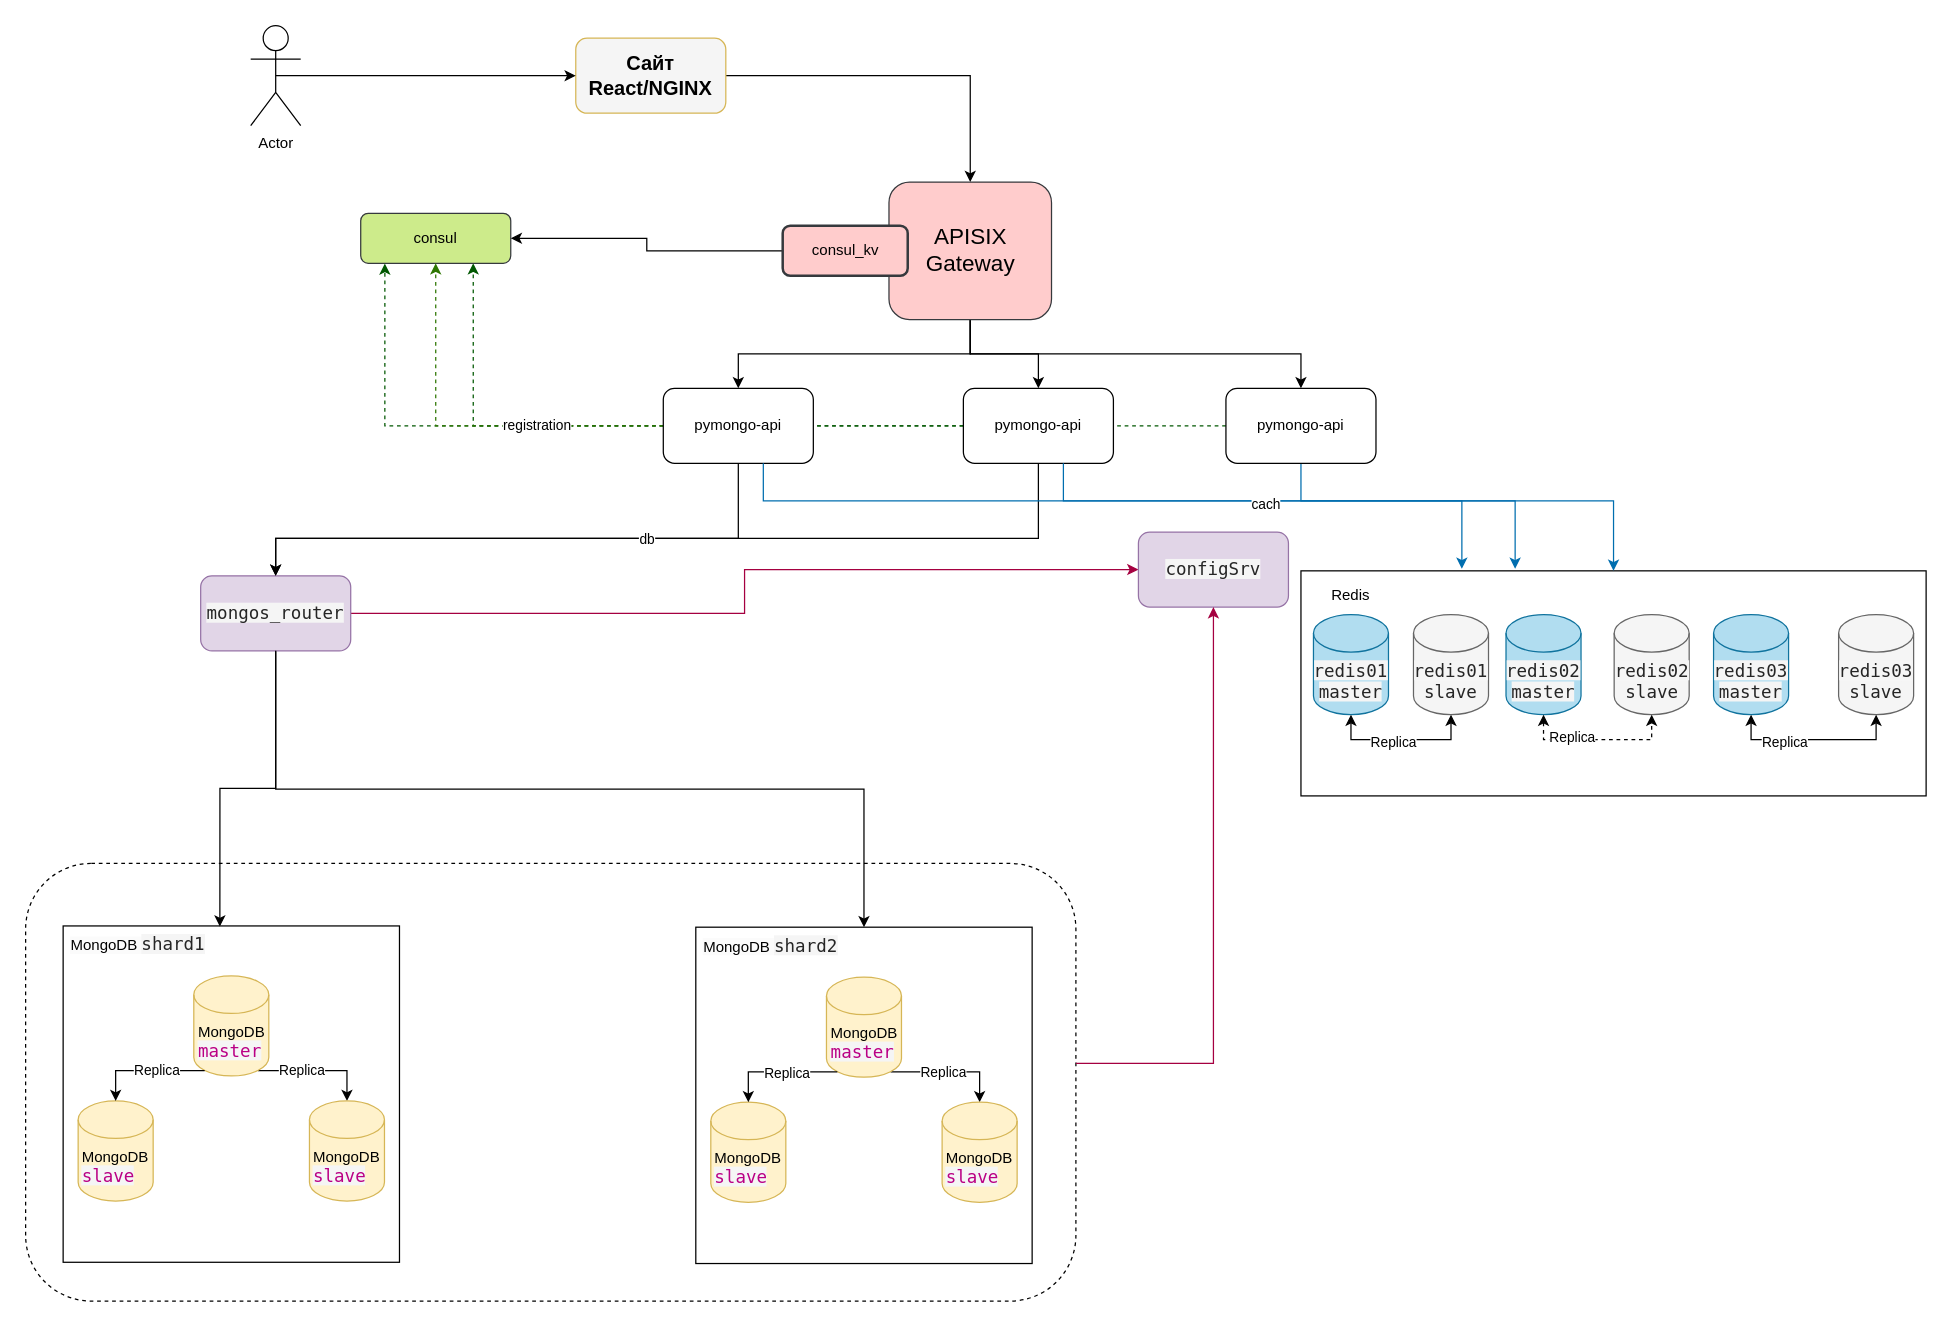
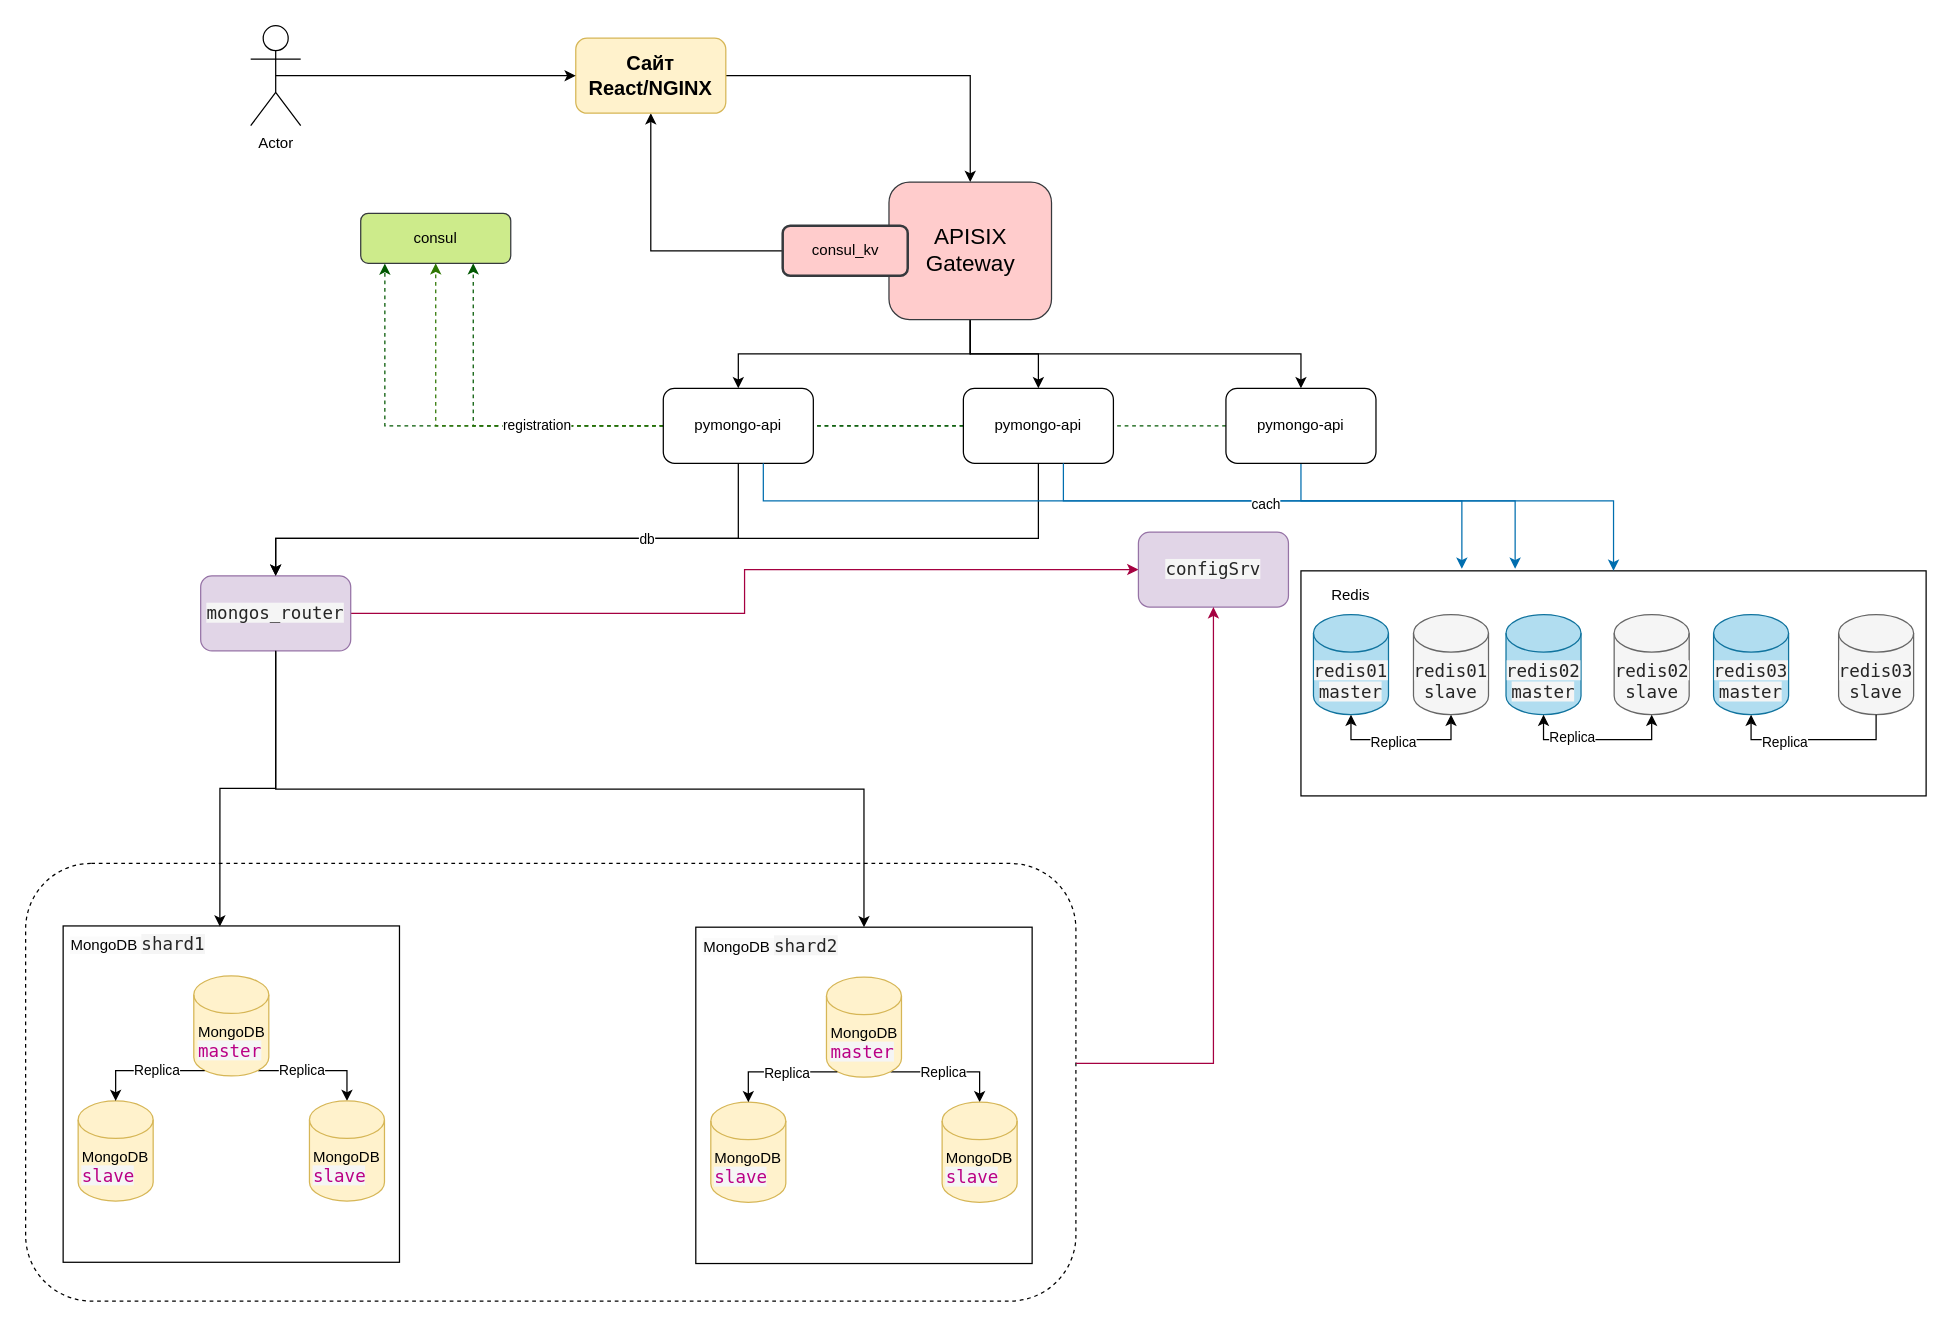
node "Сайт React/NGINX": fillcolor #f5f5f5 -> #fff2cc
edge "consul_kv" -> "consul": now "consul_kv" -> "Сайт React/NGINX"
edge "redis03 master" -- "redis03 slave": arrowhead classic -> none
edge "redis02 master" -- "redis02 slave": style dashed -> solid
